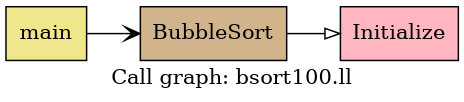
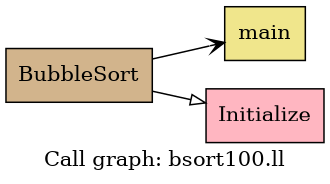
edge "main" -> "BubbleSort": reversed
